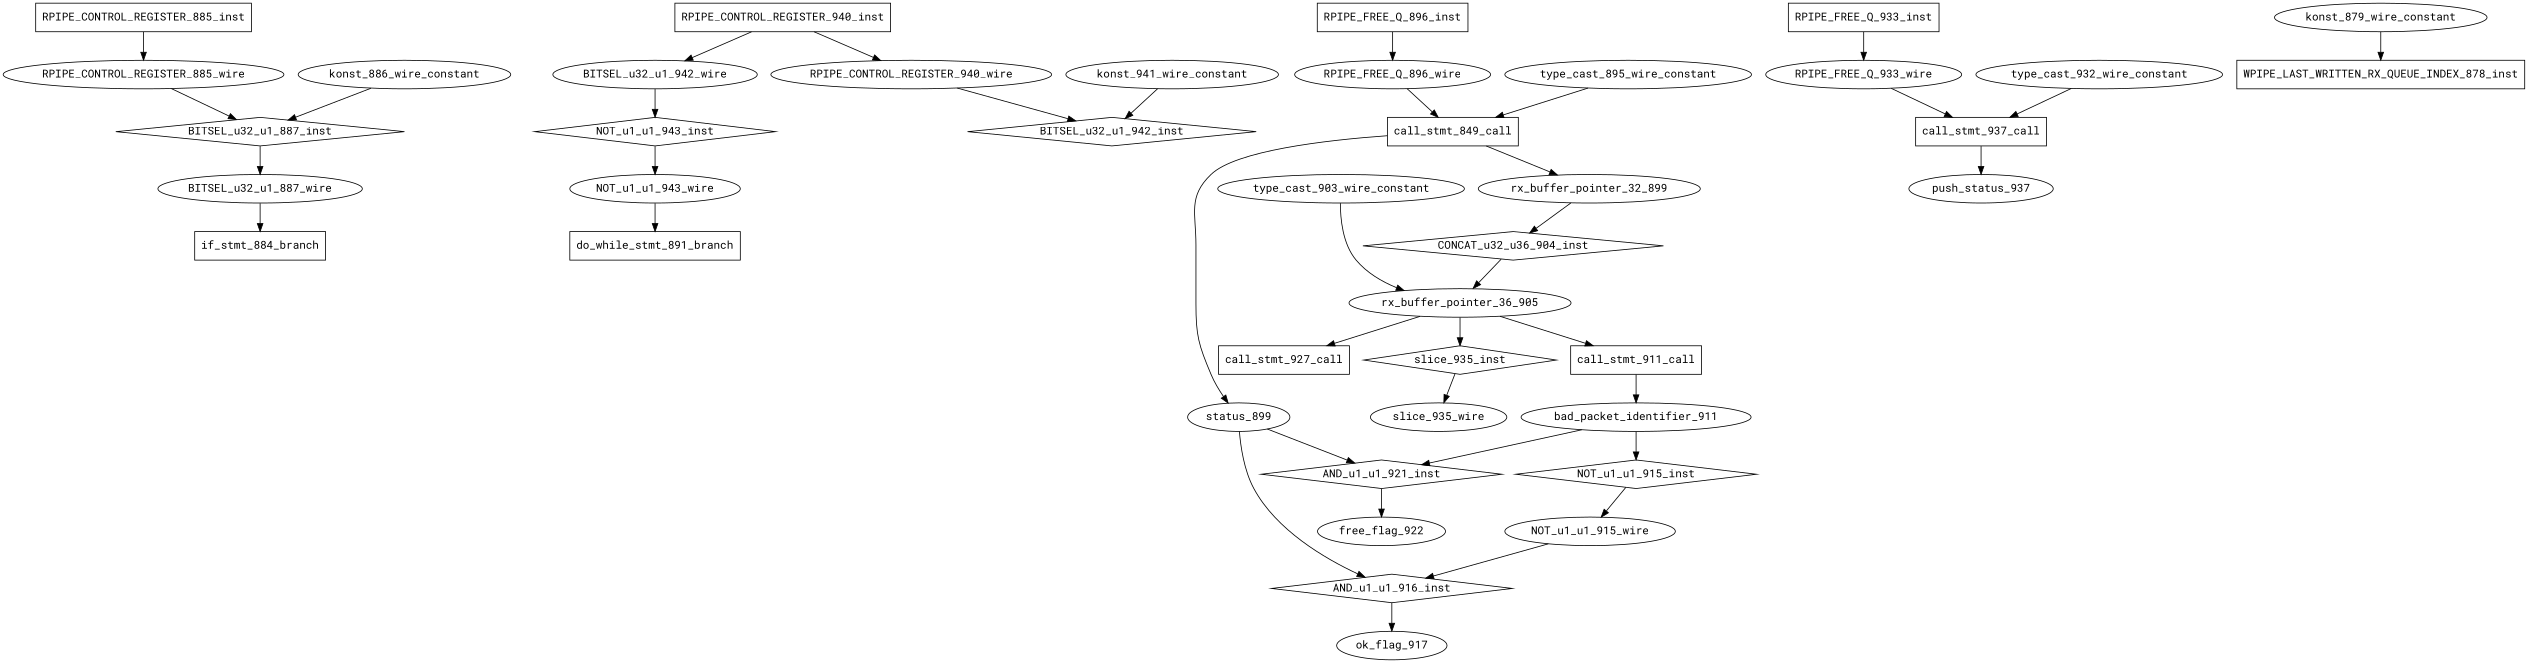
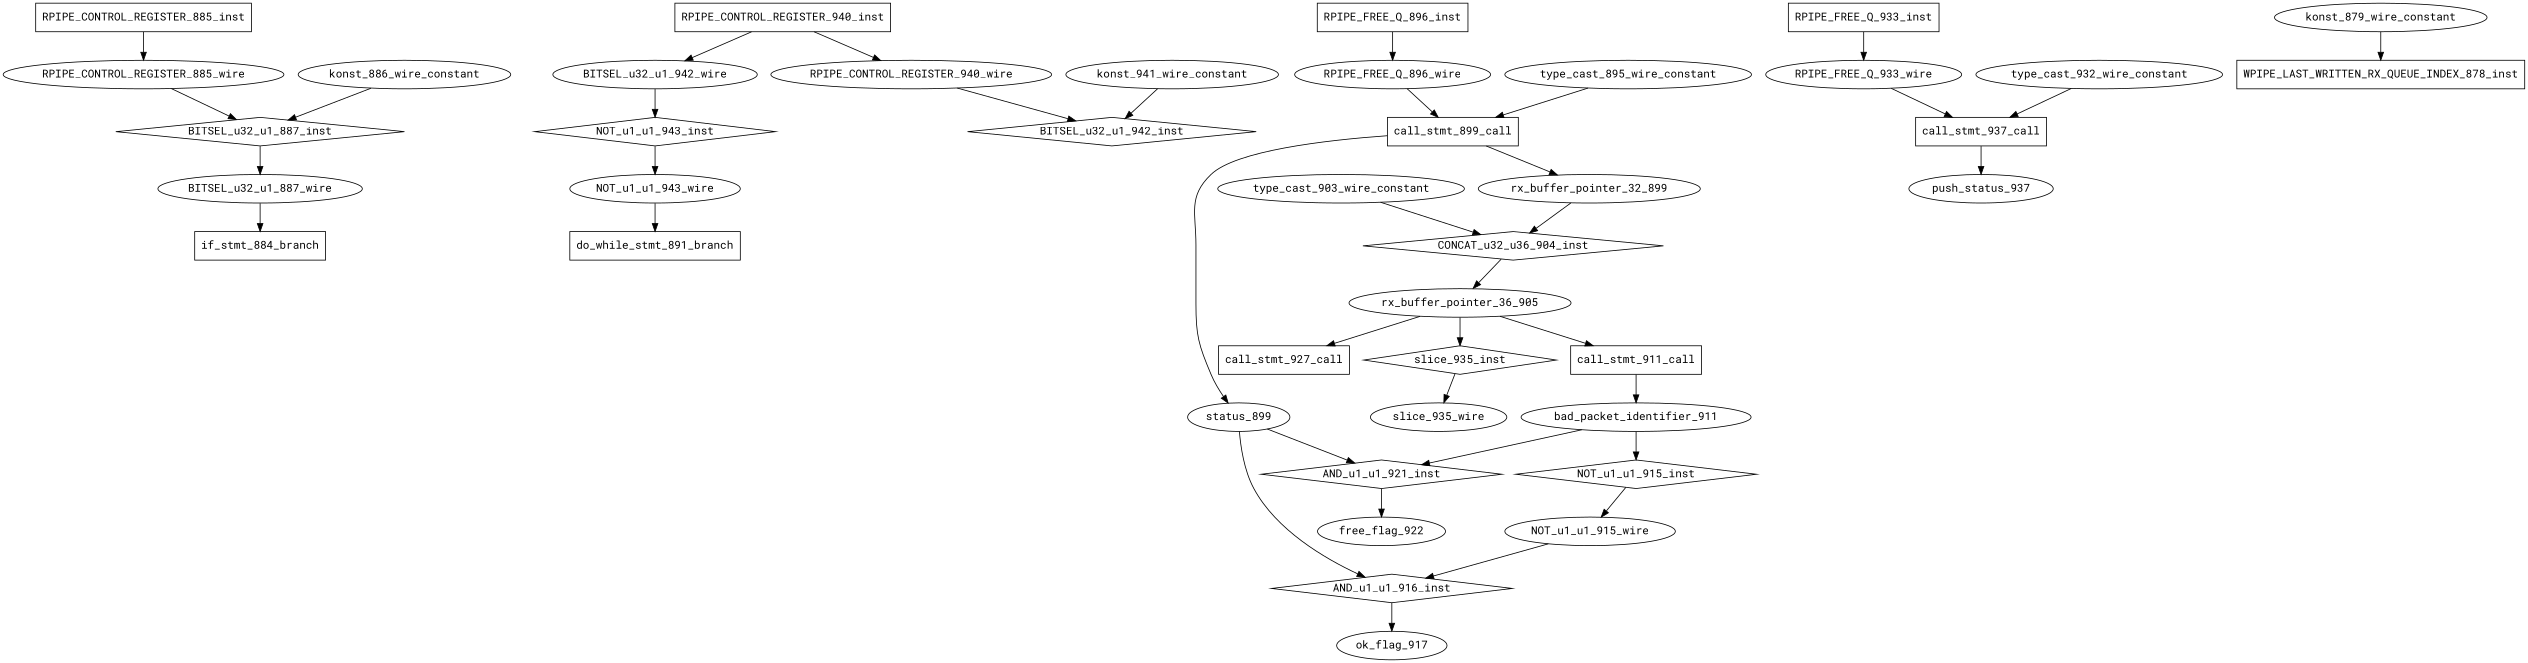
node "call_stmt_849_call": label "call_stmt_849_call" -> "call_stmt_899_call"
edge "type_cast_903_wire_constant" -> "rx_buffer_pointer_36_905": now "type_cast_903_wire_constant" -> "CONCAT_u32_u36_904_inst"
